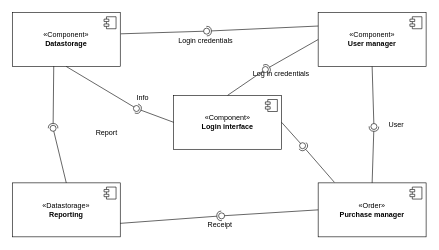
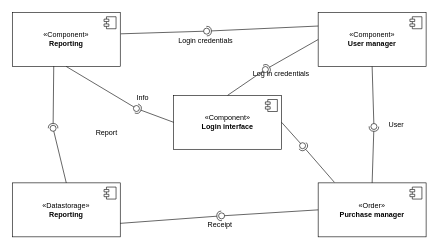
node "«Component» Datastorage": label "«Component» Datastorage" -> "«Component» Reporting"
